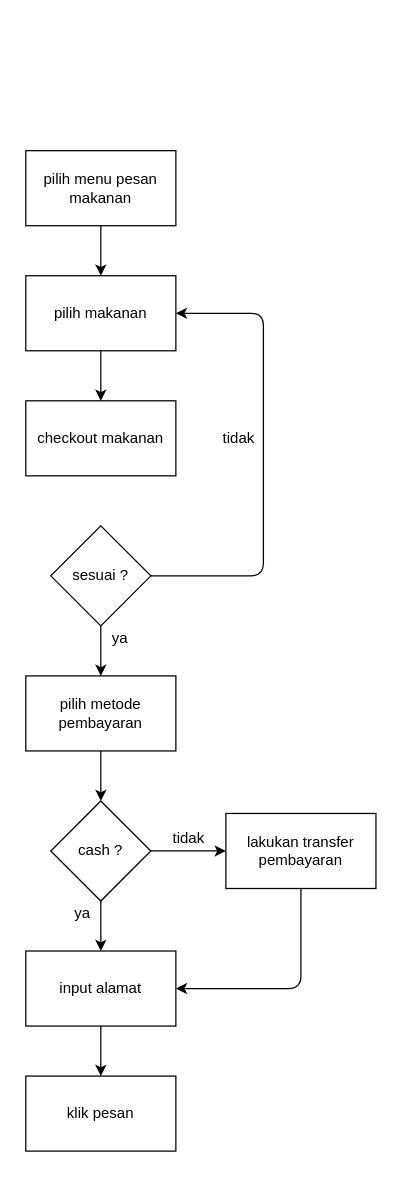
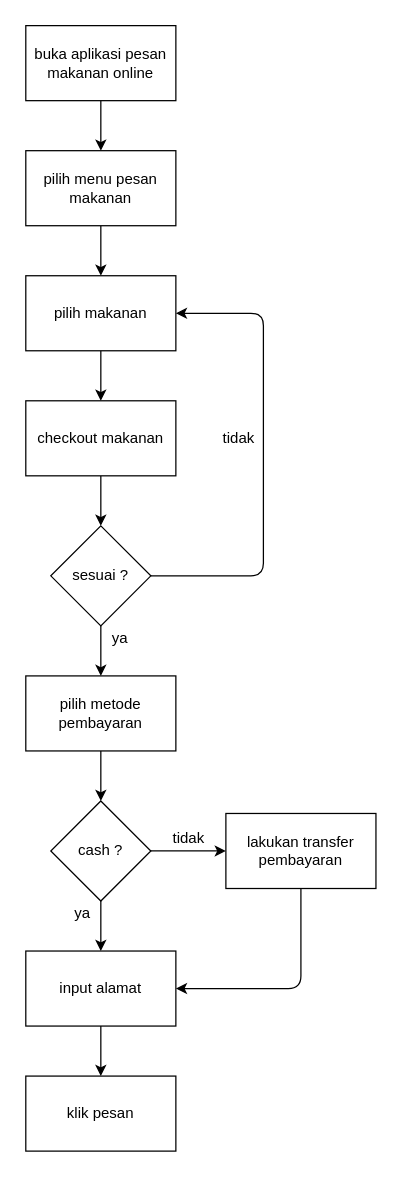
node "buka aplikasi pesan makanan online": added
edge "buka aplikasi pesan makanan online" -> "pilih menu pesan makanan": added
edge "checkout makanan" -> "sesuai ?": added
